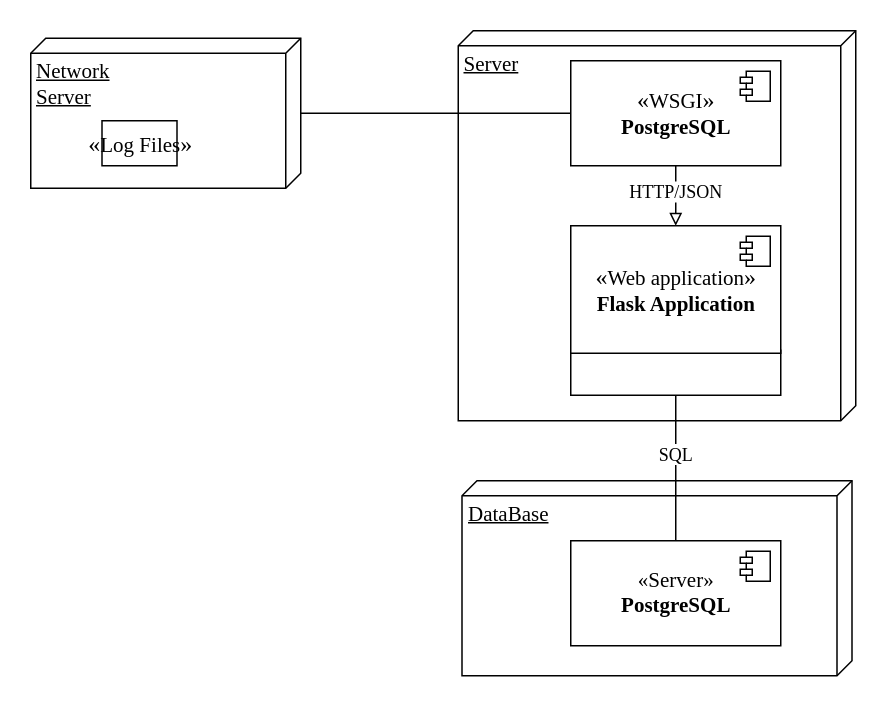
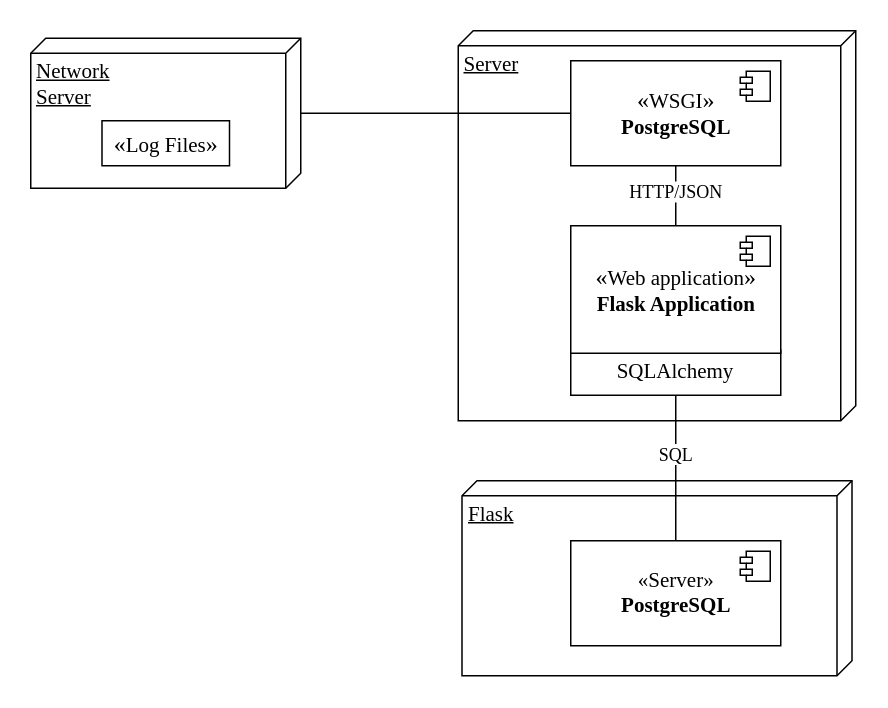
node "«Log Files»": size 75x45 -> 128x45
edge "«WSGI» PostgreSQL" -> "«Web application» Flask Application": arrowhead block -> none
node "SQLAlchemy": added
node "DataBase": label "DataBase" -> "Flask"
